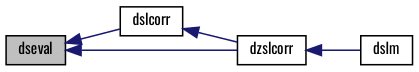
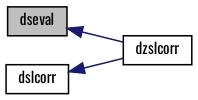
edge "dslcorr" -> "dseval": removed
node "dslm": removed
